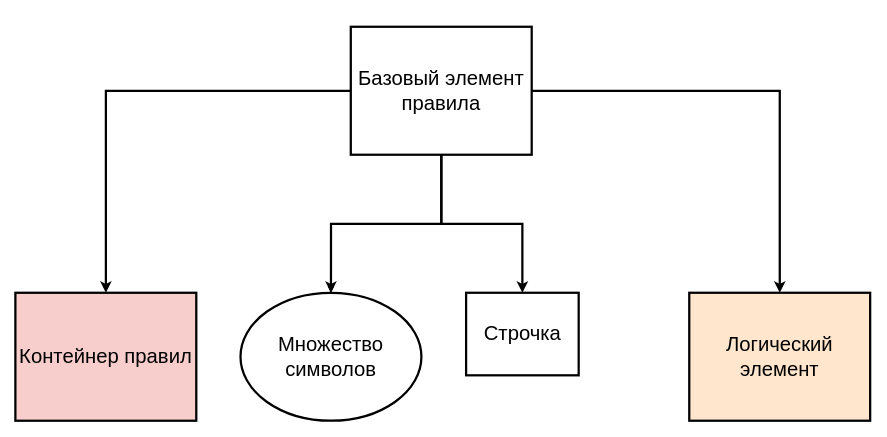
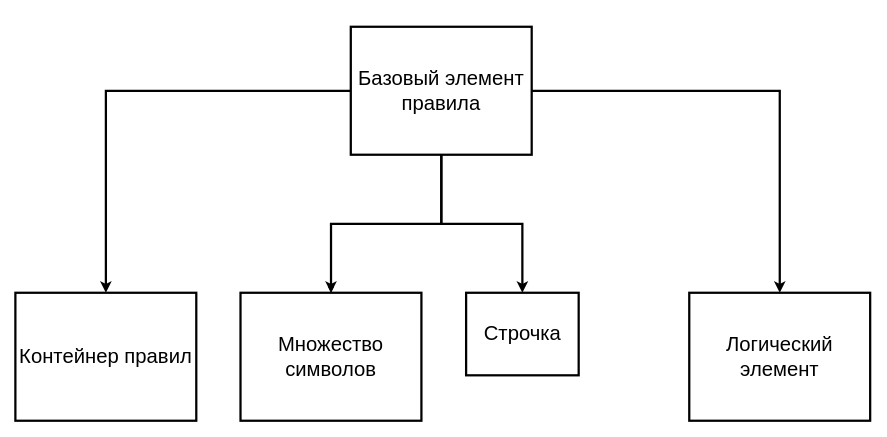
node "Контейнер правил": fillcolor #f8cecc -> #ffffff
node "Множество символов": shape ellipse -> rectangle
node "Логический элемент": fillcolor #ffe6cc -> #ffffff
